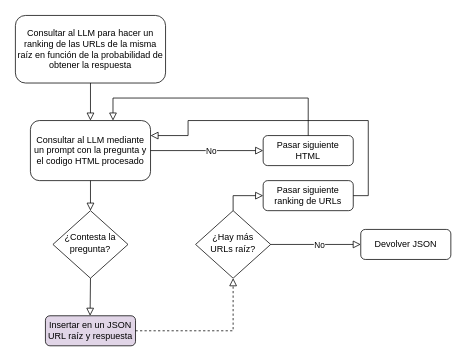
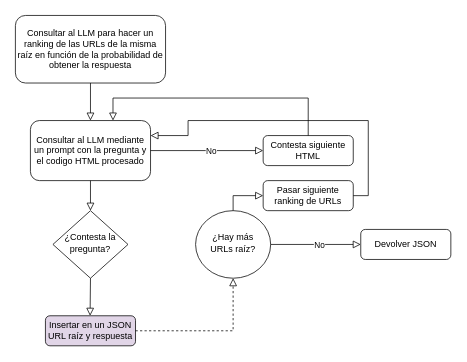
node "Pasar siguiente HTML": label "Pasar siguiente HTML" -> "Contesta siguiente HTML"
node "¿Hay más URLs raíz?": shape diamond -> ellipse
